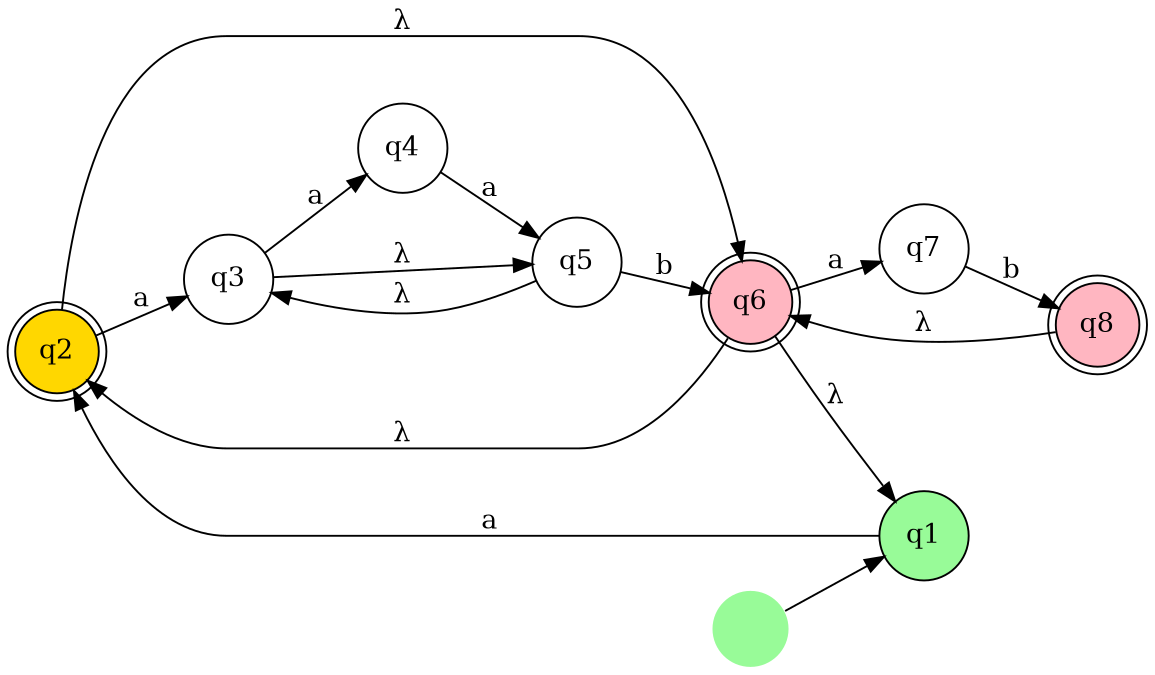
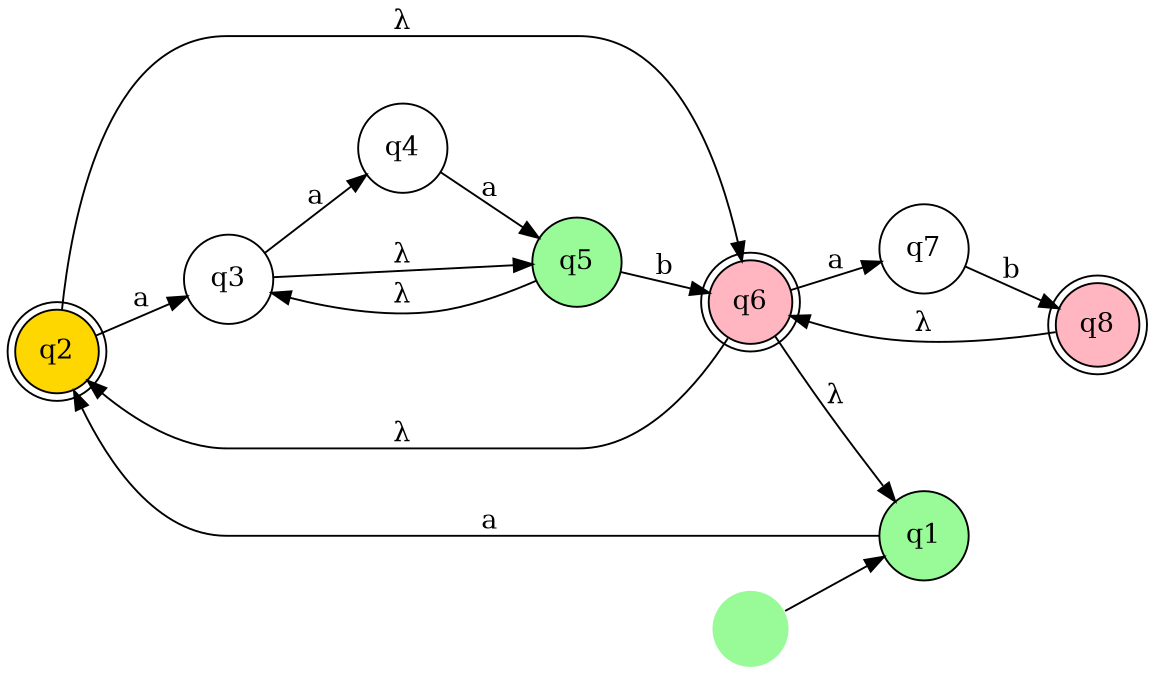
node "q5": fillcolor white -> palegreen
